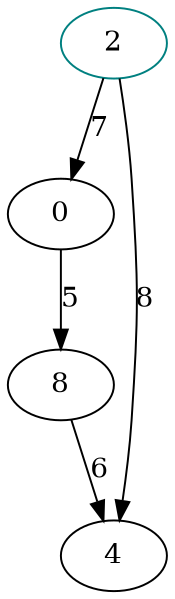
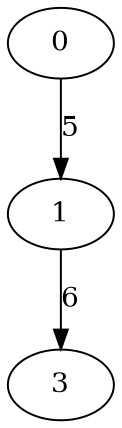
node "2": removed
node "8": label "8" -> "1"
node "4": label "4" -> "3"
